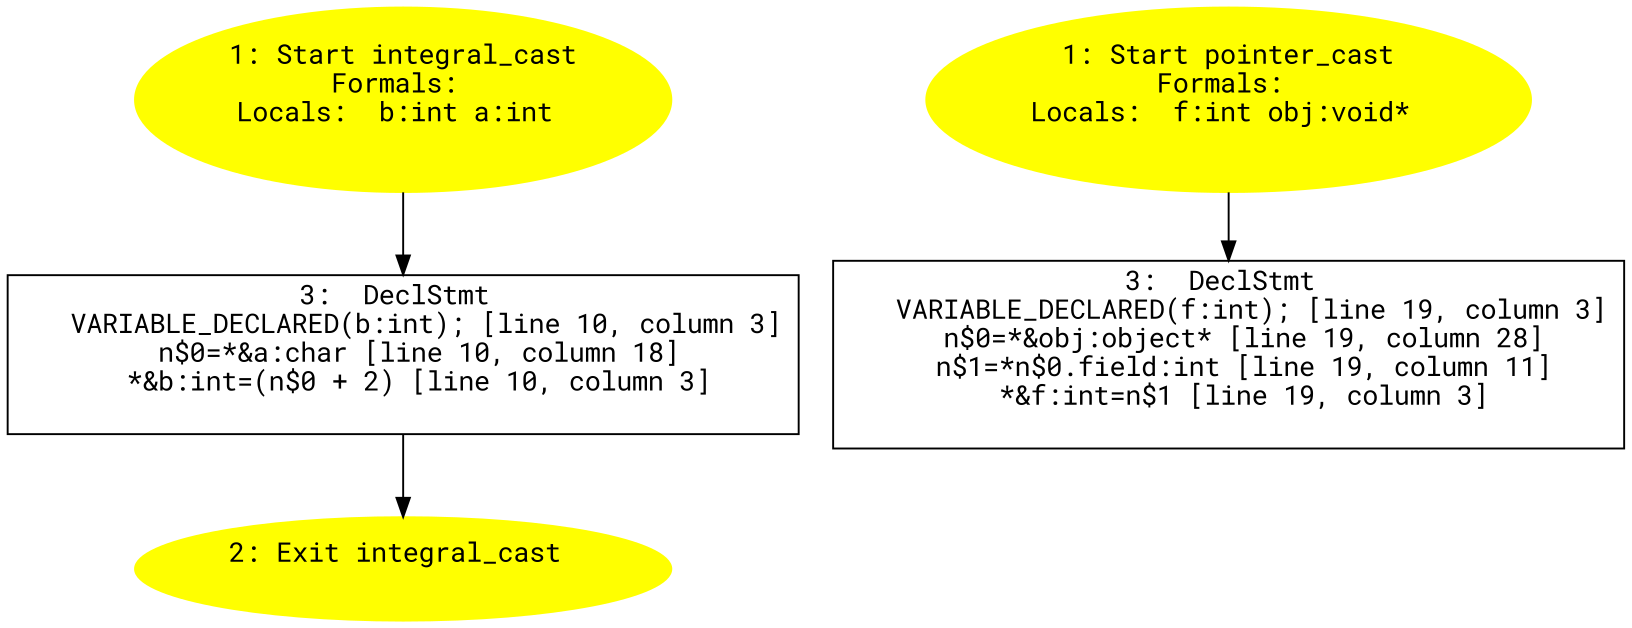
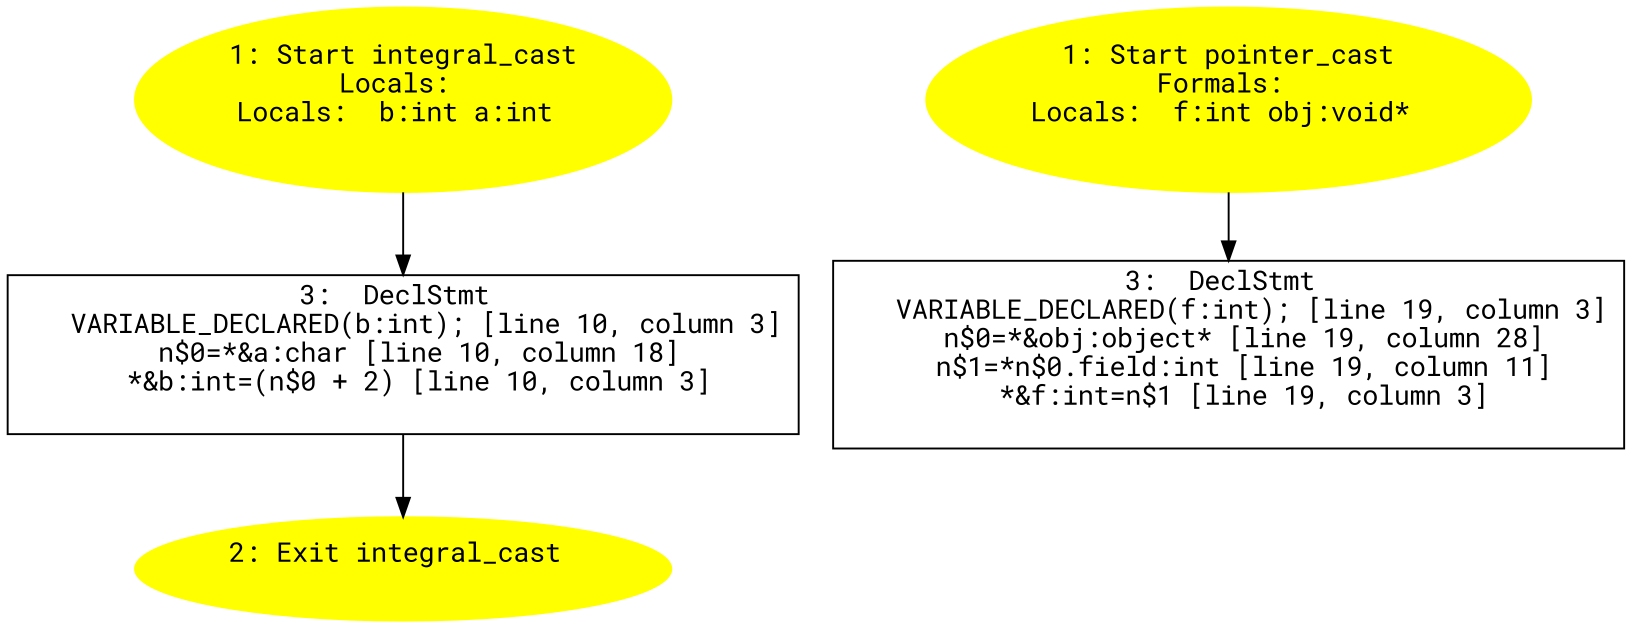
node "1: Start integral_cast Formals: Locals:  b:int a:int": label "1: Start integral_cast Formals: Locals:  b:int a:int" -> "1: Start integral_cast Locals: Locals:  b:int a:int"
